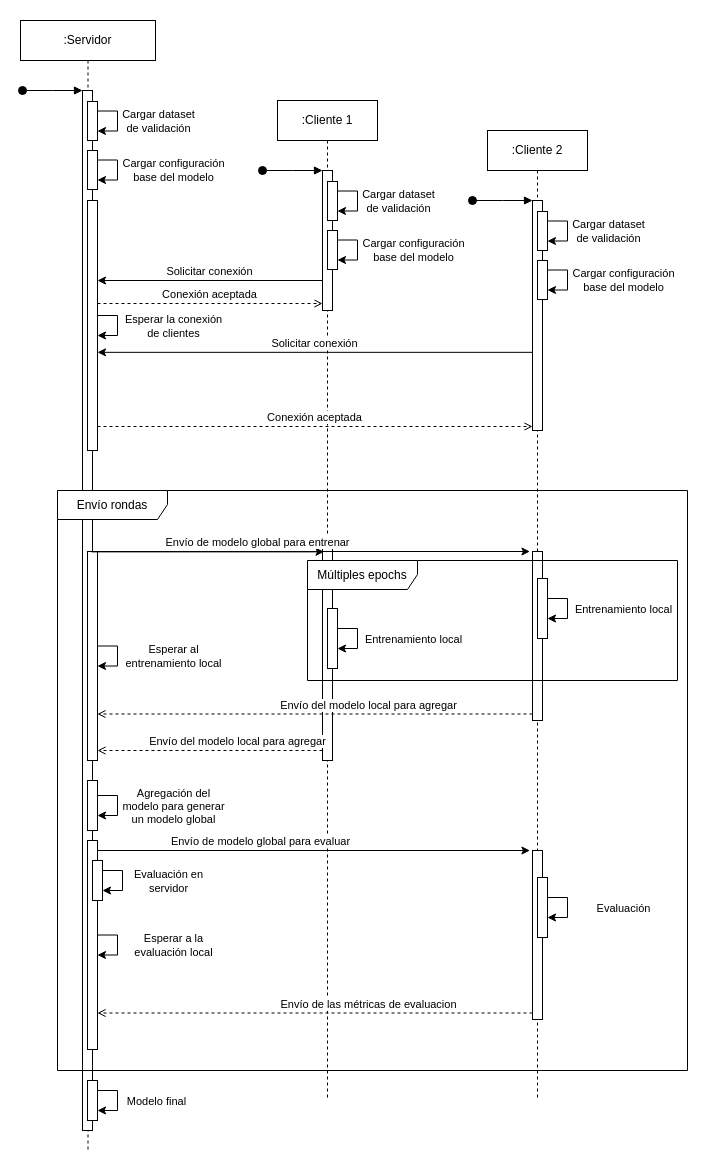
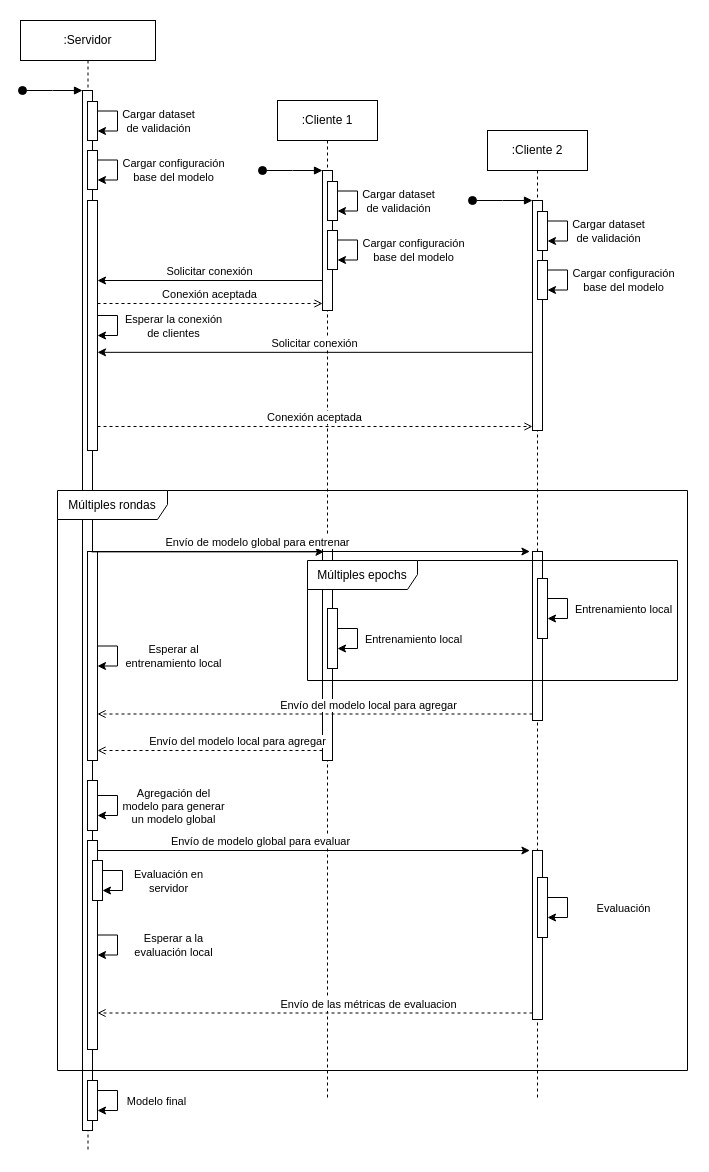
node "Envío rondas": label "Envío rondas" -> "Múltiples rondas"
